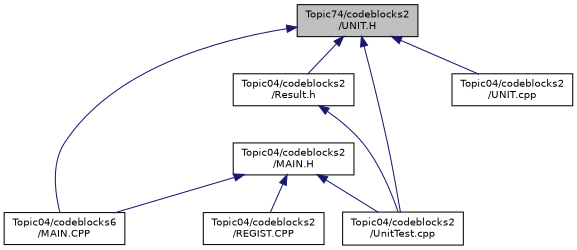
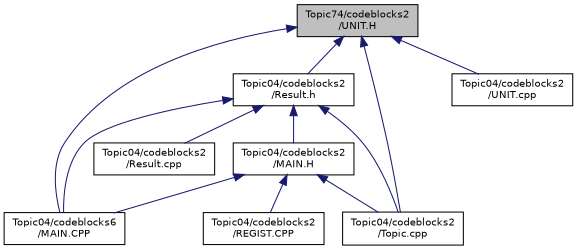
edge "Topic04/codeblocks6 /MAIN.CPP" -> "Topic04/codeblocks2 /Result.h": added
edge "Topic04/codeblocks2 /MAIN.H" -> "Topic04/codeblocks2 /Result.h": added
node "Topic04/codeblocks2 /Result.cpp": added
node "Topic04/codeblocks2 /UnitTest.cpp": label "Topic04/codeblocks2 /UnitTest.cpp" -> "Topic04/codeblocks2 /Topic.cpp"
